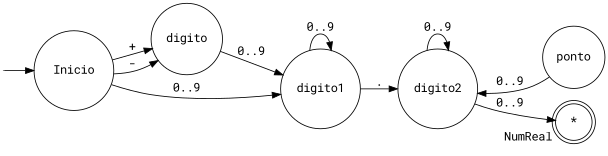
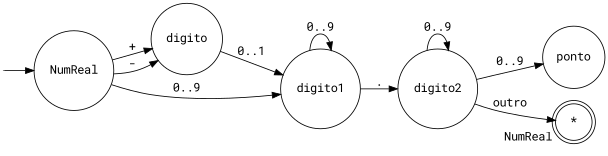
edge "digito" -> "digito1": label "0..9" -> "0..1"
node "Inicio": label "Inicio" -> "NumReal"
edge "ponto" -> "digito2": reversed
edge "digito2" -> "* NumReal": label "0..9" -> "outro"
